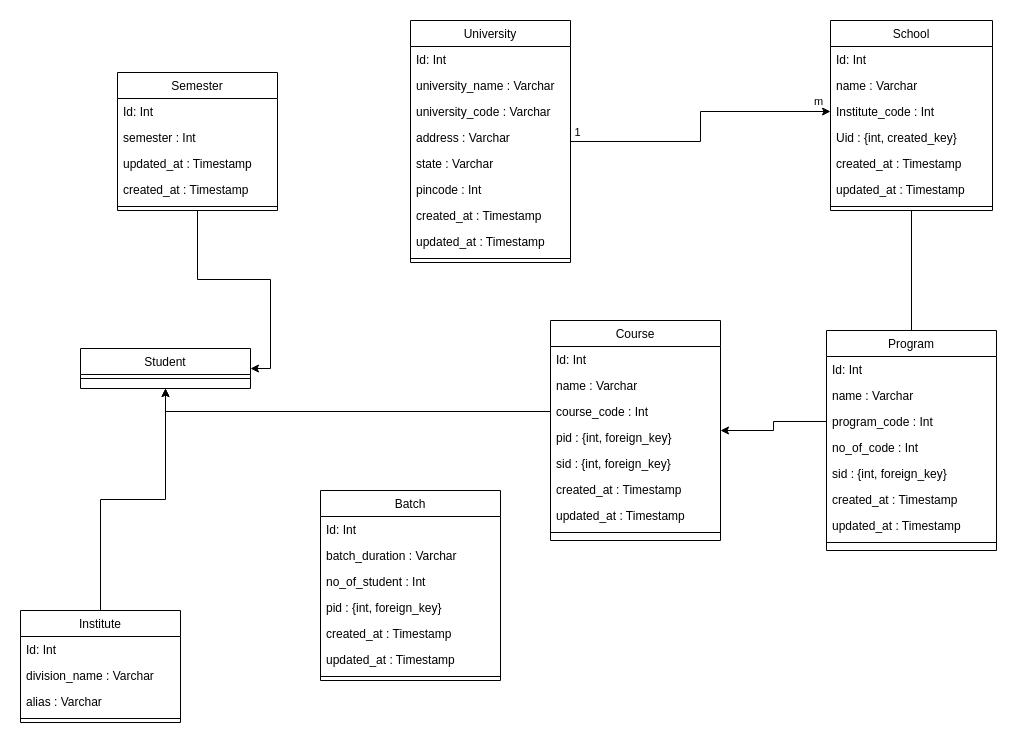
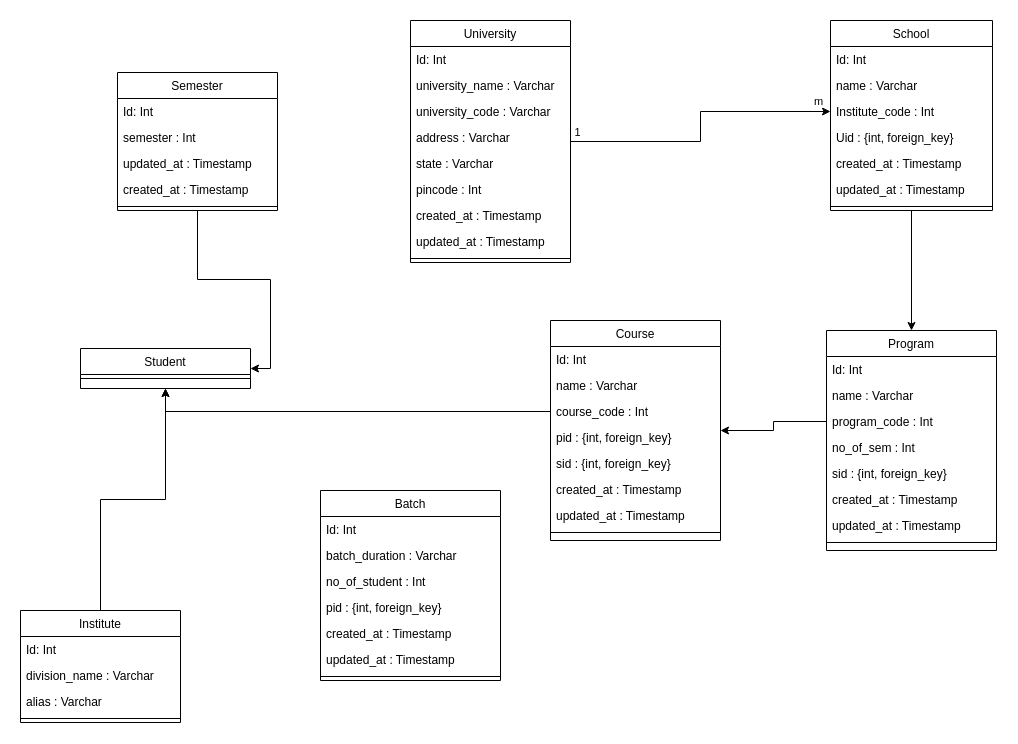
node "Uid : {int, created_key}": label "Uid : {int, created_key}" -> "Uid : {int, foreign_key}"
edge "School" -- "Program": arrowhead none -> classic
node "no_of_code : Int": label "no_of_code : Int" -> "no_of_sem : Int"
